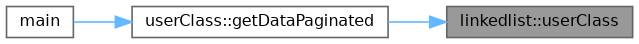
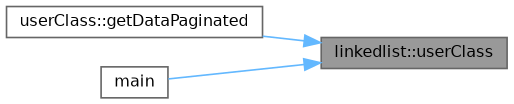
edge "main" -> "userClass::getDataPaginated": now "main" -> "linkedlist::userClass"
